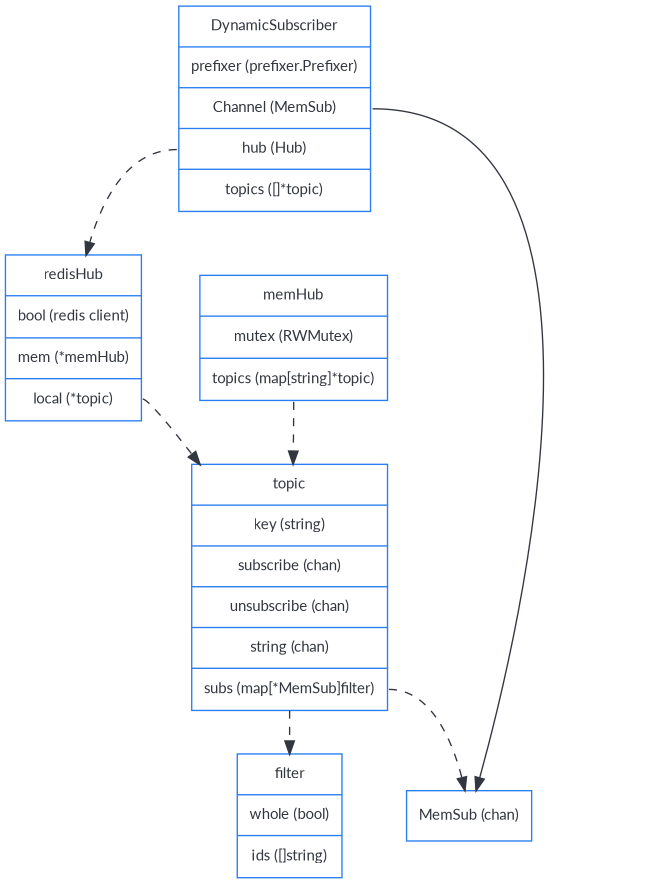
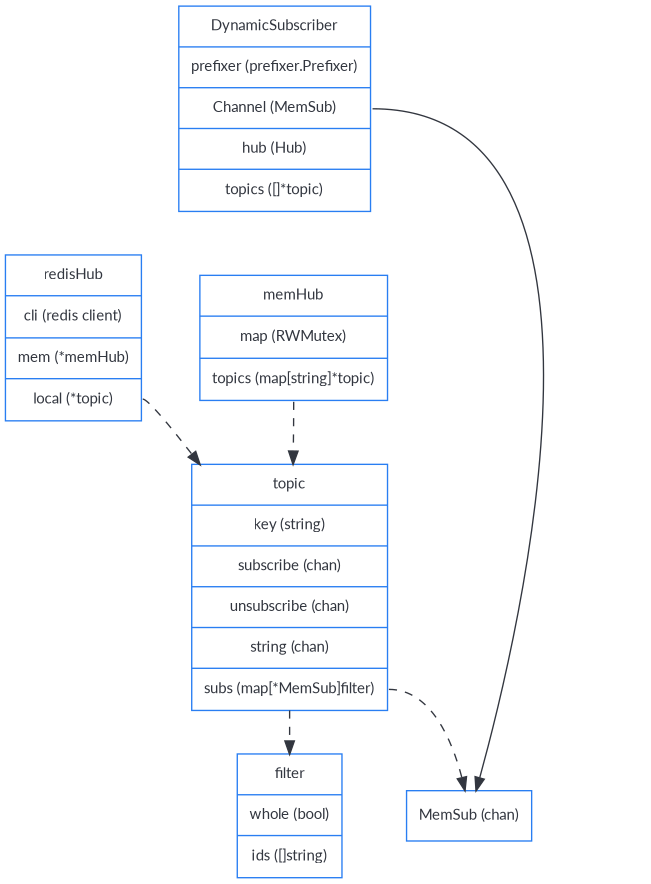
edge "DynamicSubscriber" -> "redisHub": removed
node "redisHub": text "bool (redis client)" -> "cli (redis client)"
node "memHub": text "mutex (RWMutex)" -> "map (RWMutex)"
